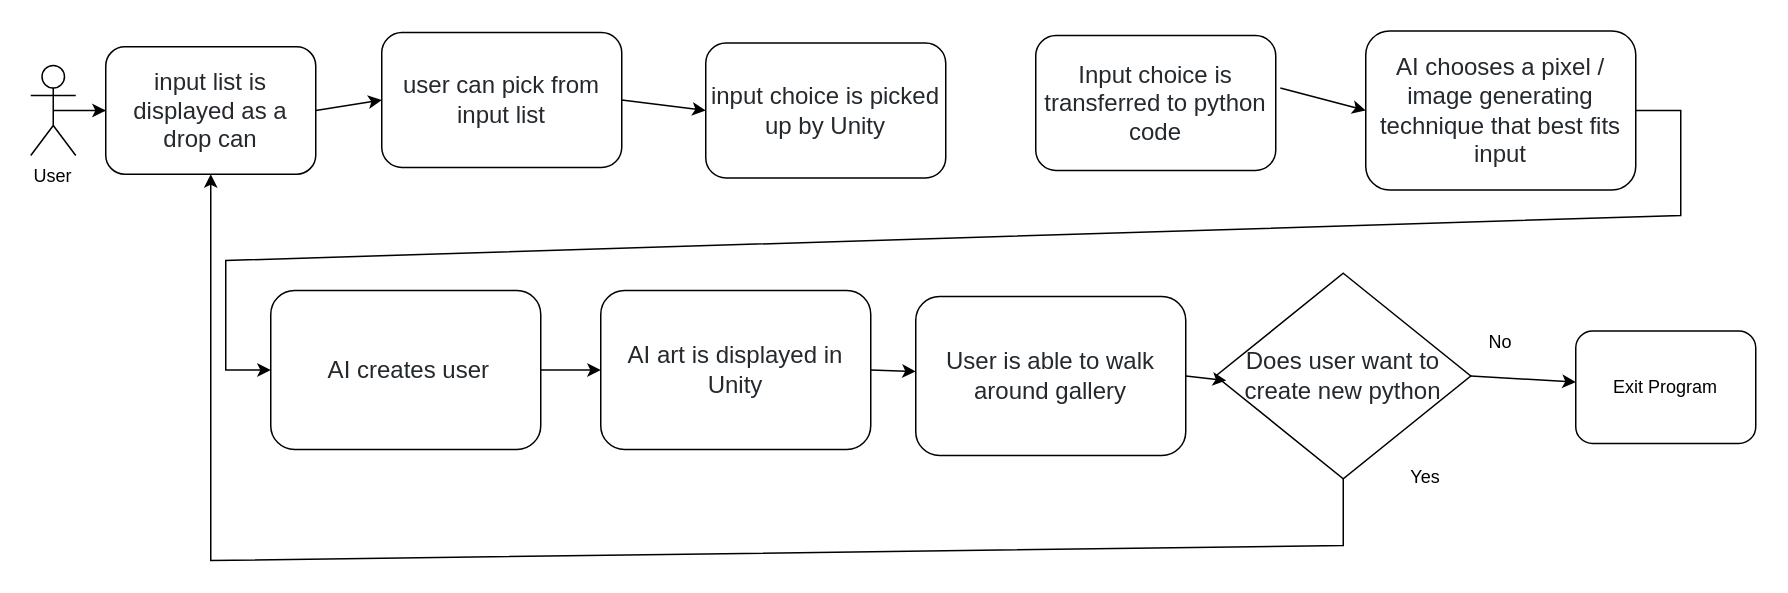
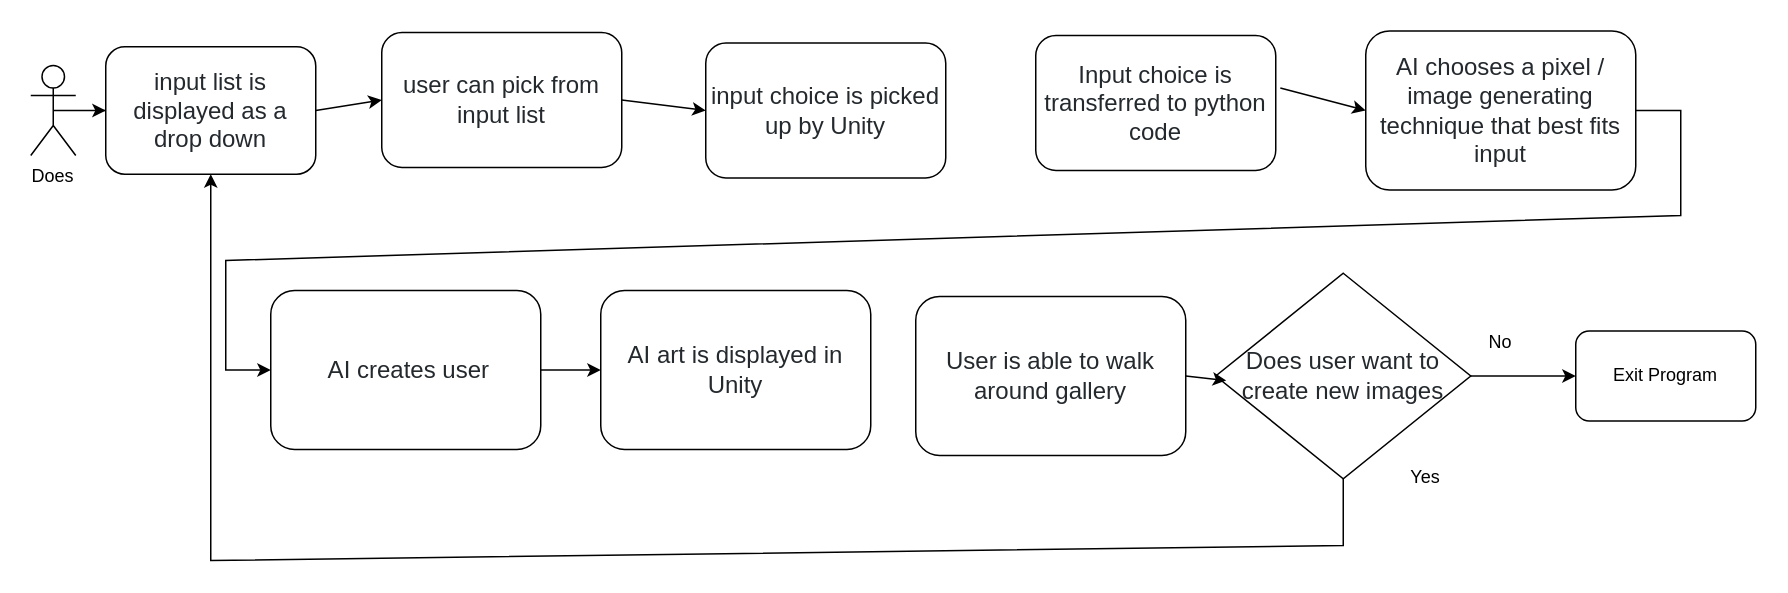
node "input list is displayed as a drop can": label "input list is displayed as a drop can" -> "input list is displayed as a drop down"
node "User": label "User" -> "Does"
edge "AI art is displayed in Unity" -> "User is able to walk around gallery": removed
node "Does user want to create new python": label "Does user want to create new python" -> "Does user want to create new images"
node "Exit Program": size 180x113 -> 180x90
